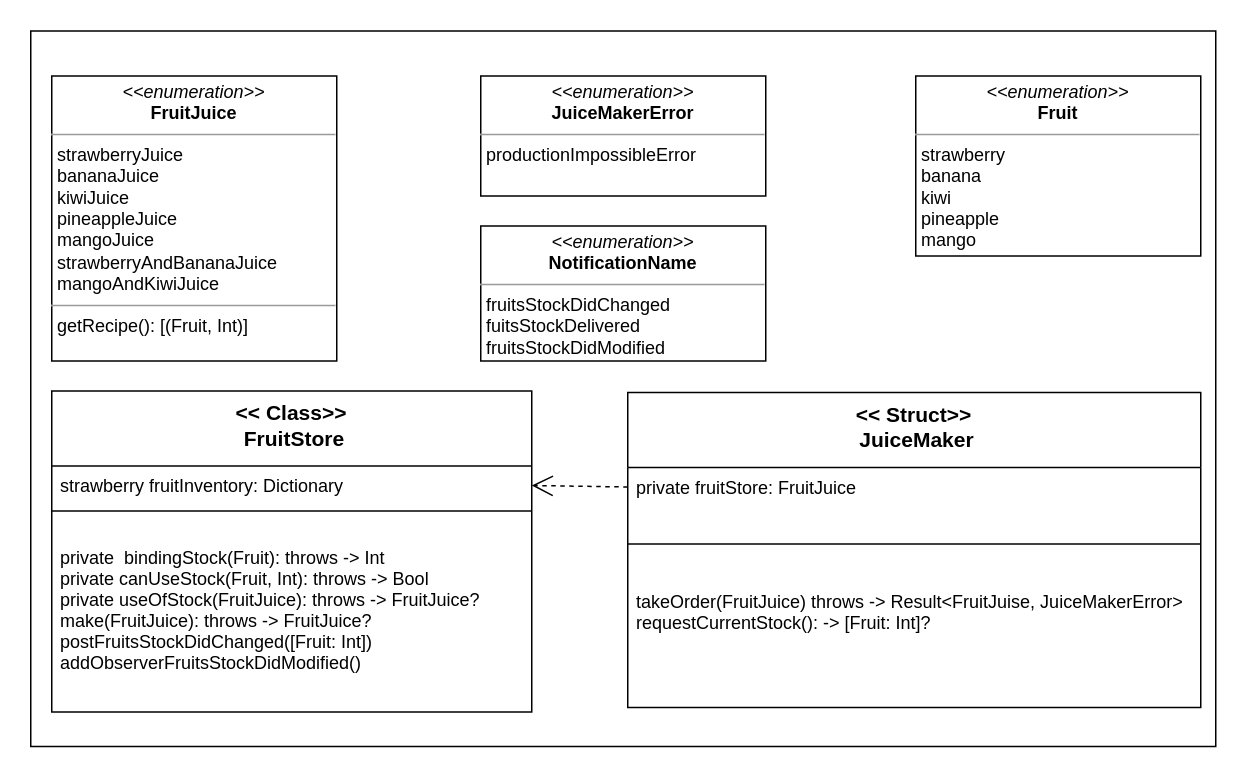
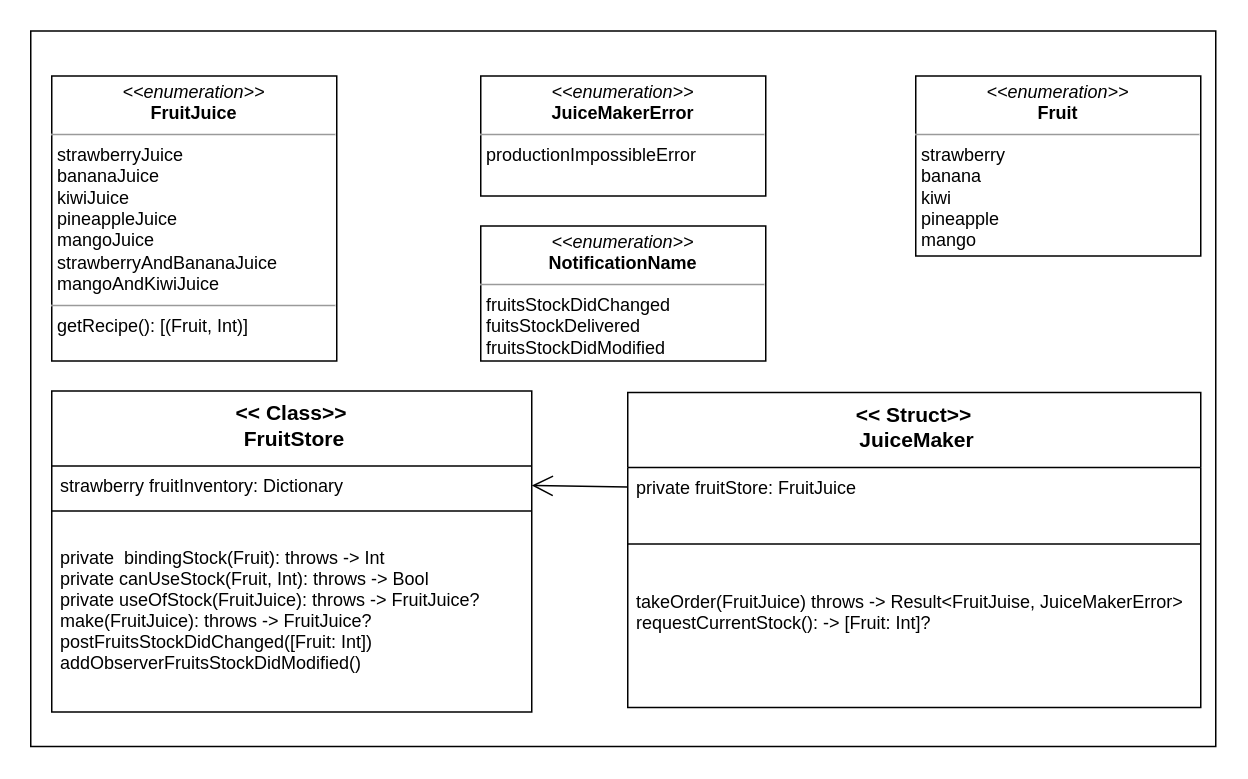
edge "private fruitStore: FruitJuice" -> "strawberry fruitInventory: Dictionary": style dashed -> solid
